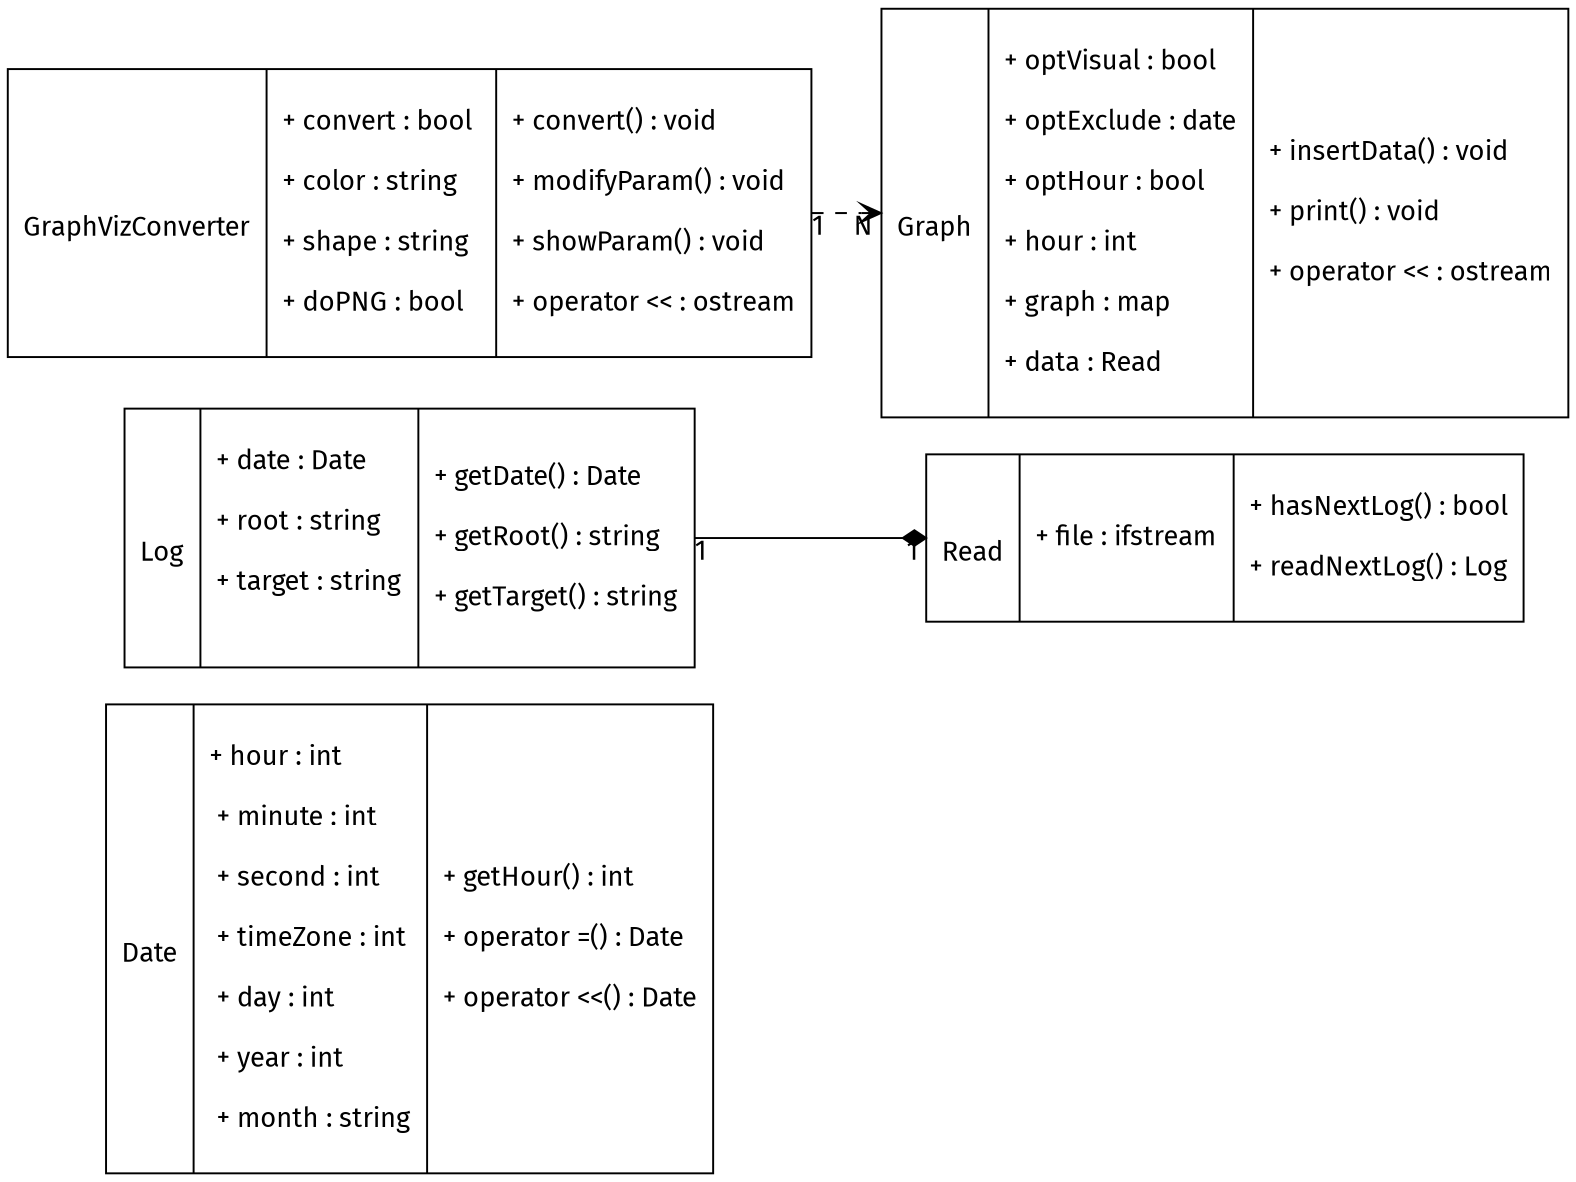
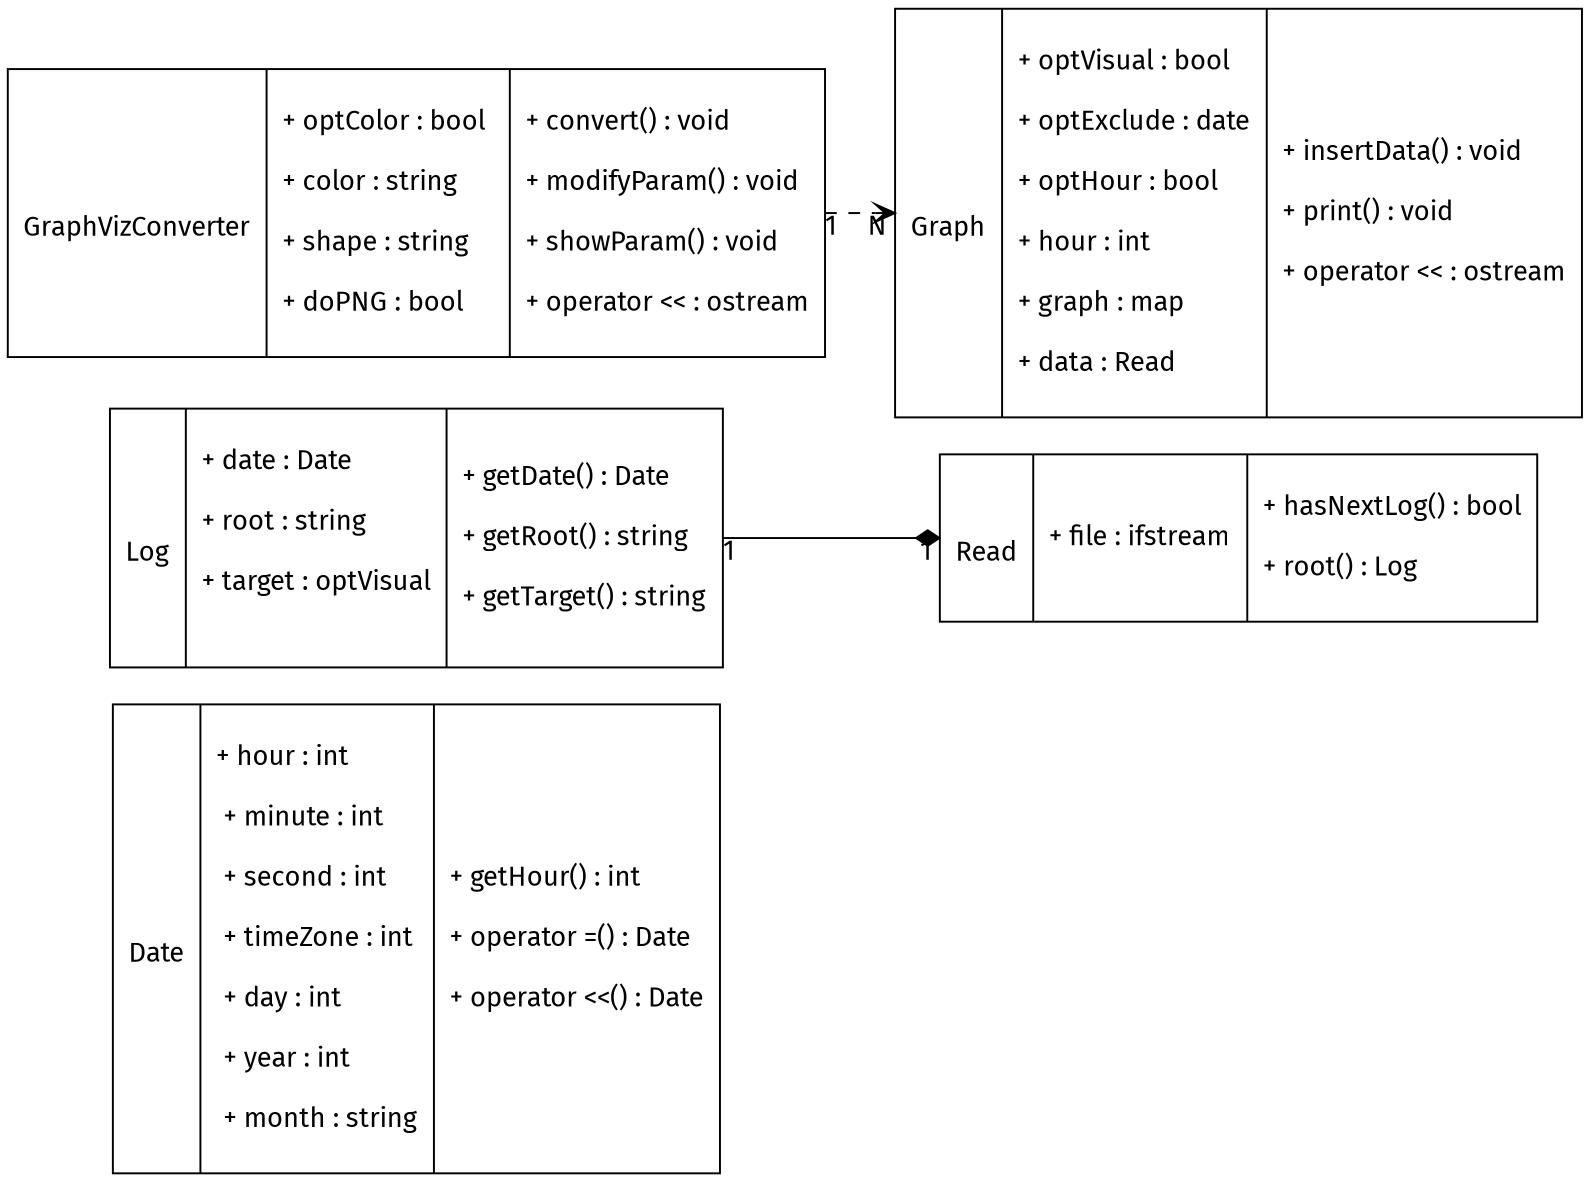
node "GraphVizConverter": text "+ convert : bool" -> "+ optColor : bool"
node "Read": text "+ readNextLog() : Log" -> "+ root() : Log"
node "Log": text "+ target : string" -> "+ target : optVisual"
